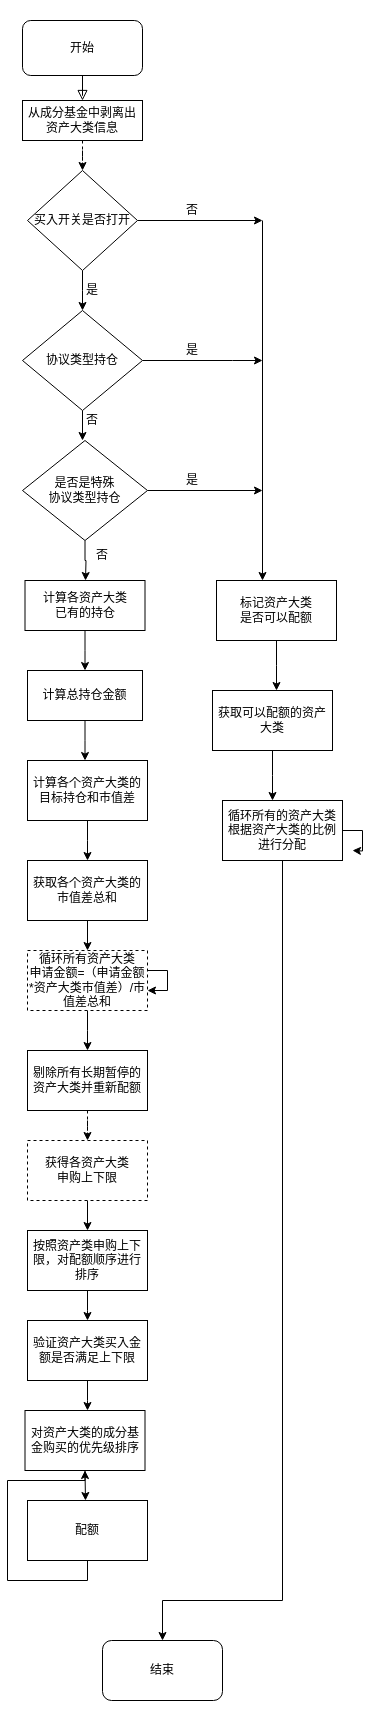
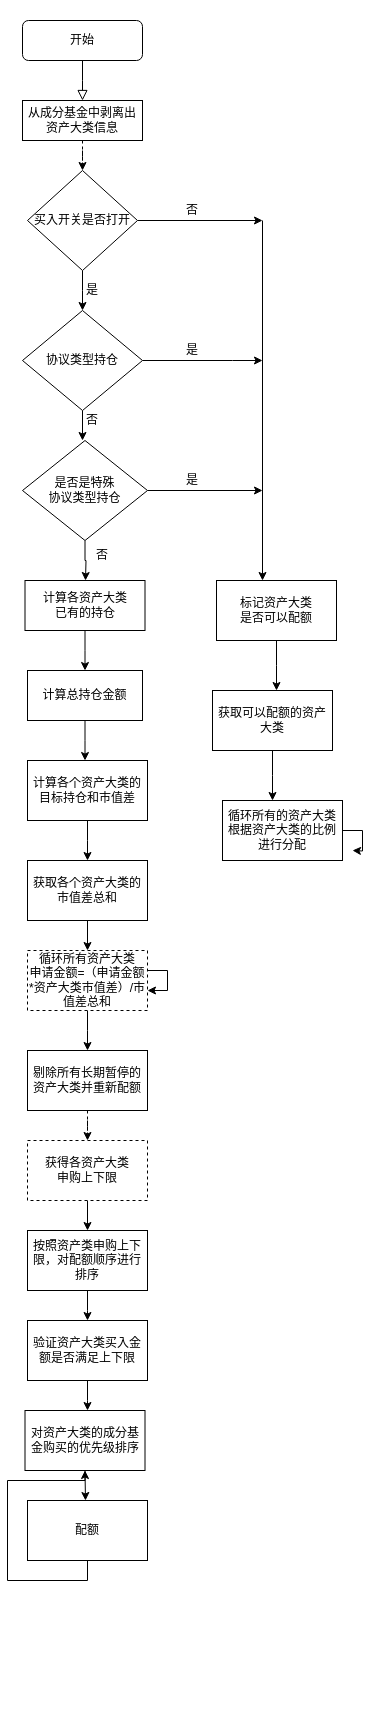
node "开始": size 120x55 -> 120x40
edge "循环所有的资产大类根据资产大类的比例进行分配" -> "结束": removed
node "结束": removed
